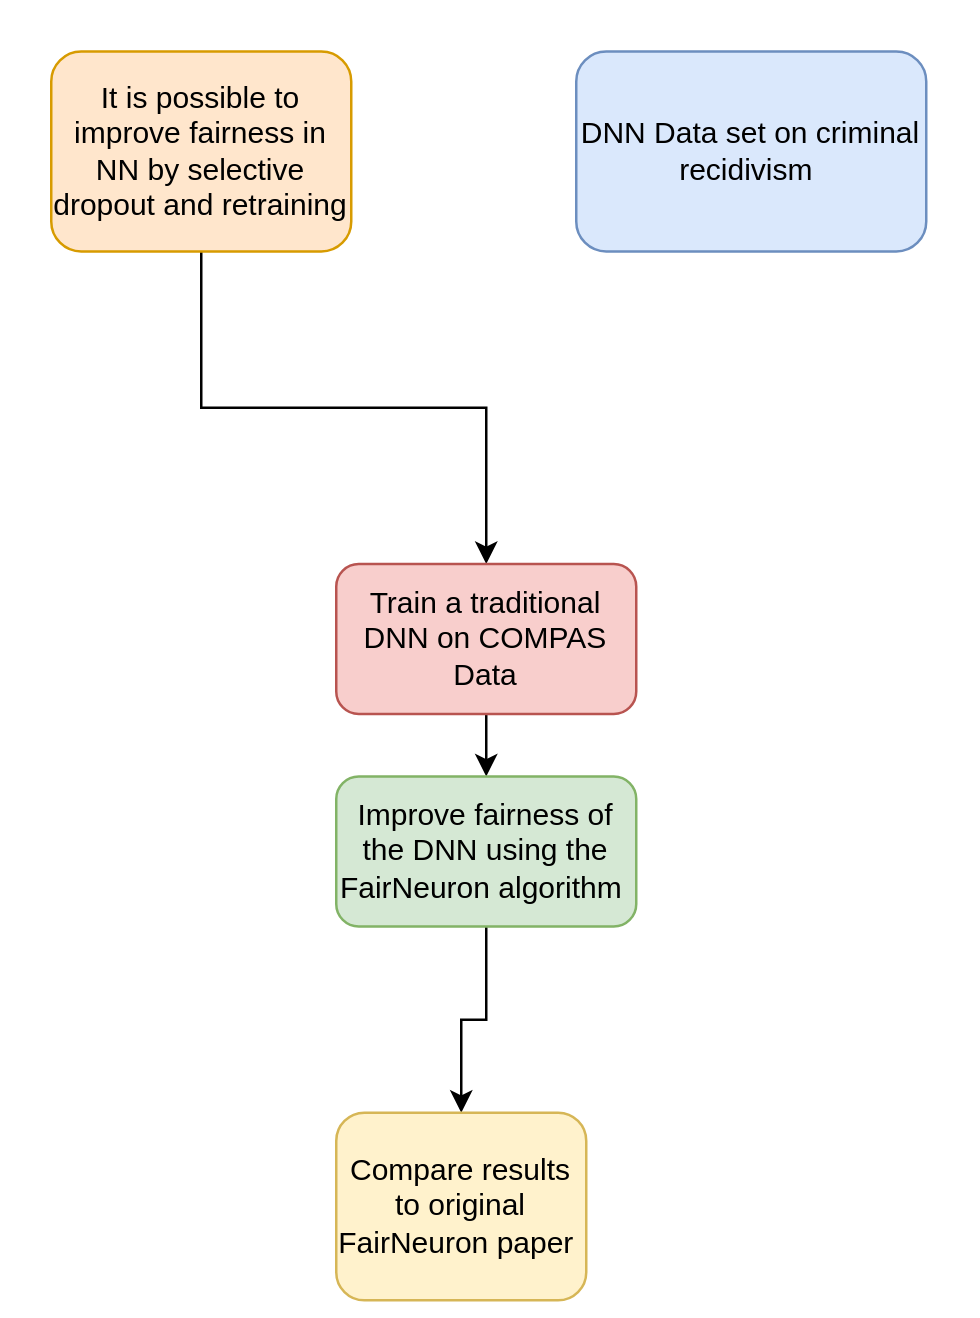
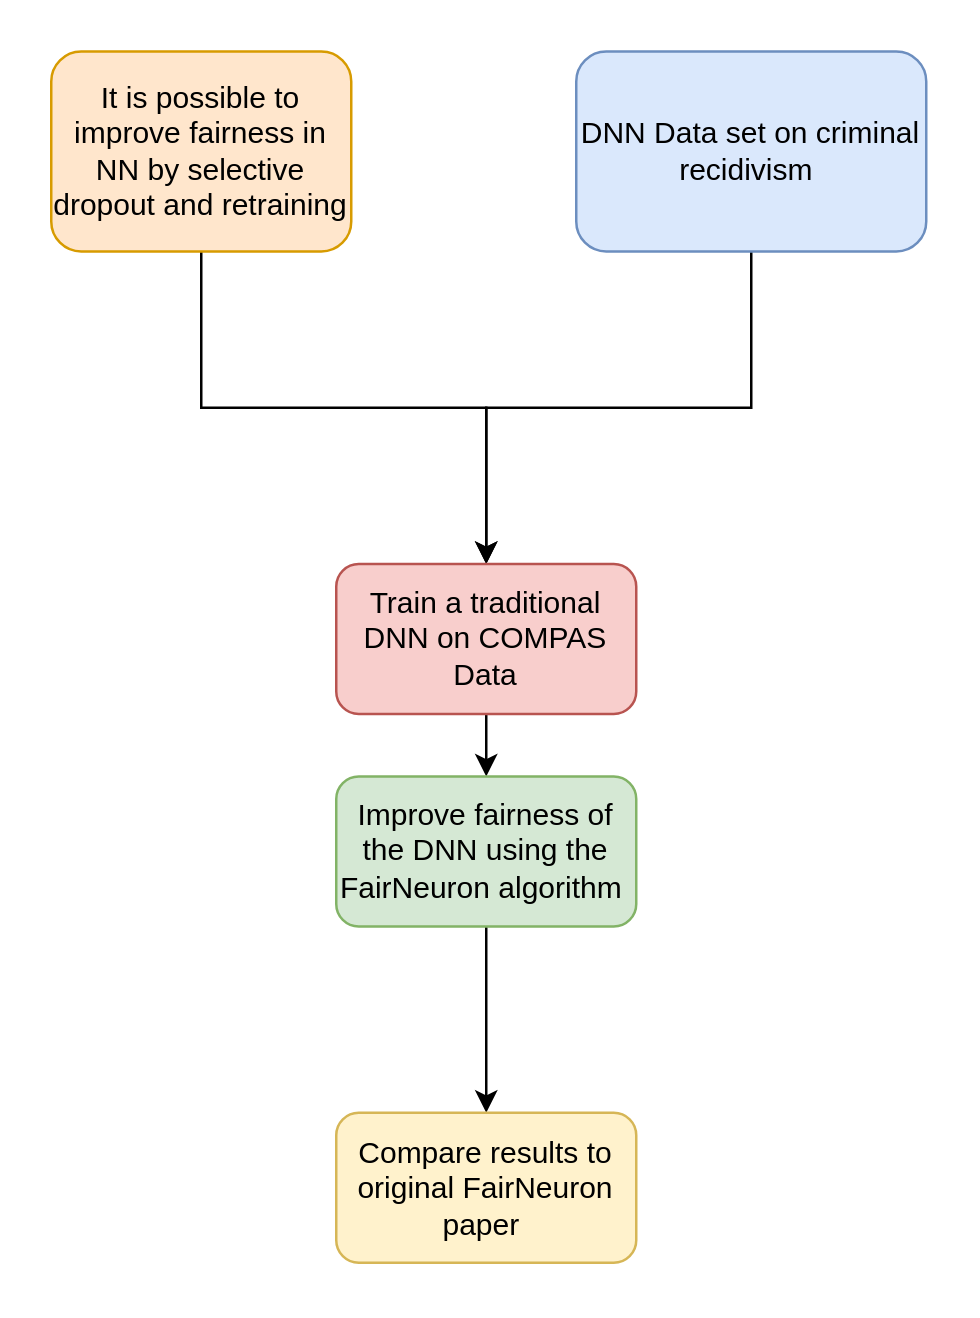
edge "DNN Data set on criminal recidivism" -> "Train a traditional DNN on COMPAS Data": added
node "Compare results to original FairNeuron paper": size 250x188 -> 300x150
